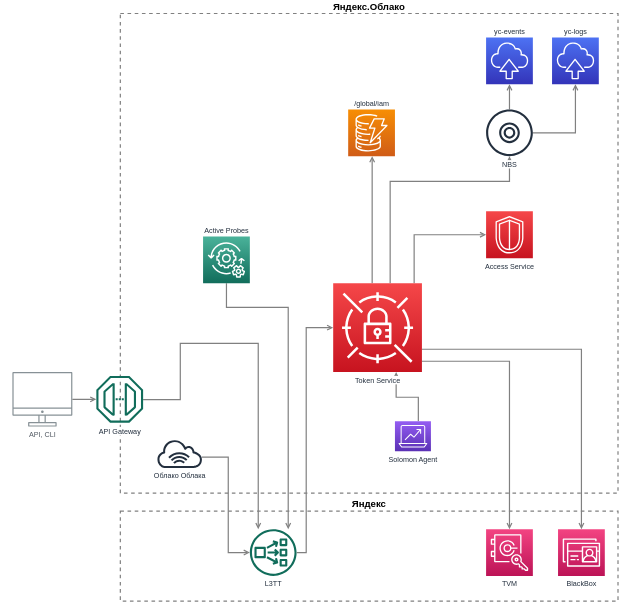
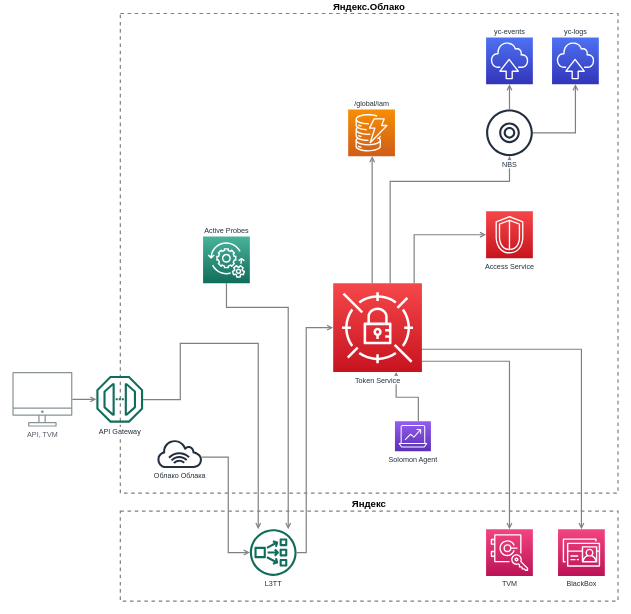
node "API, CLI": label "API, CLI" -> "API, TVM"
